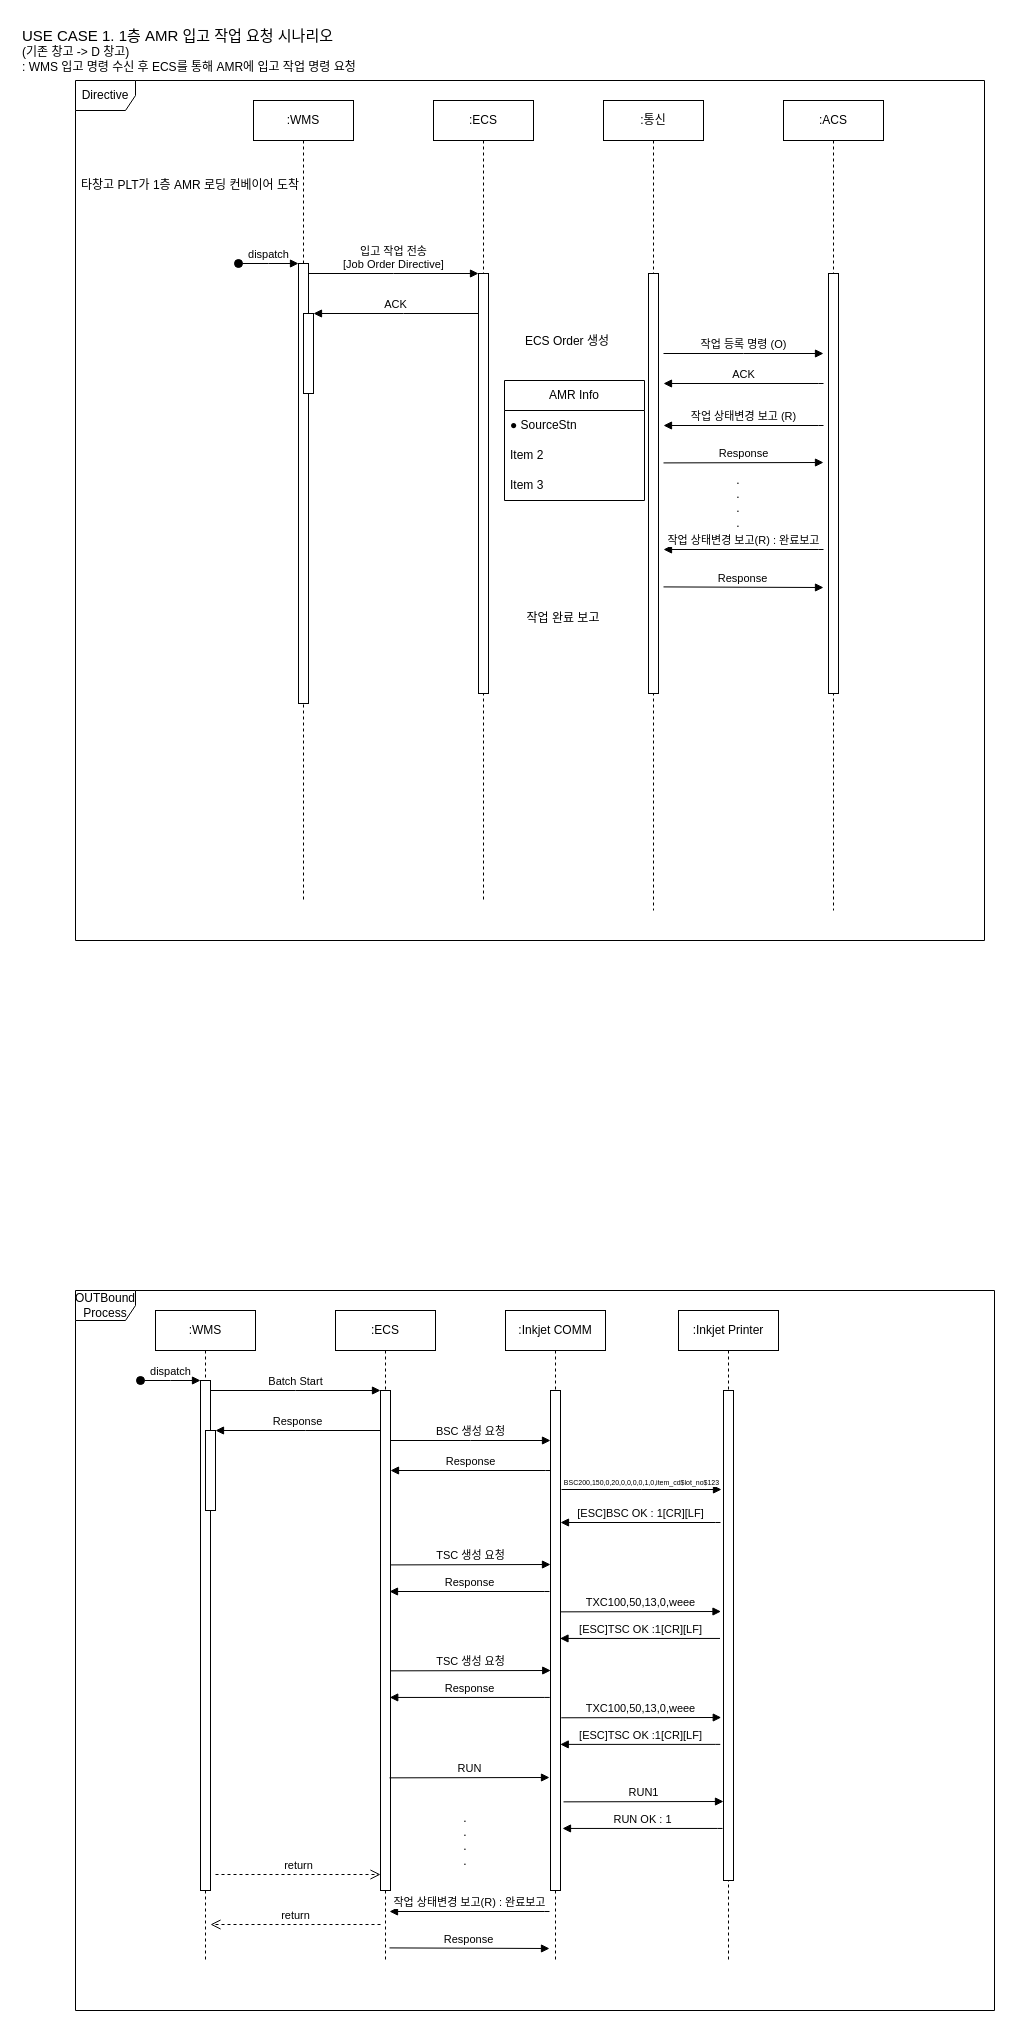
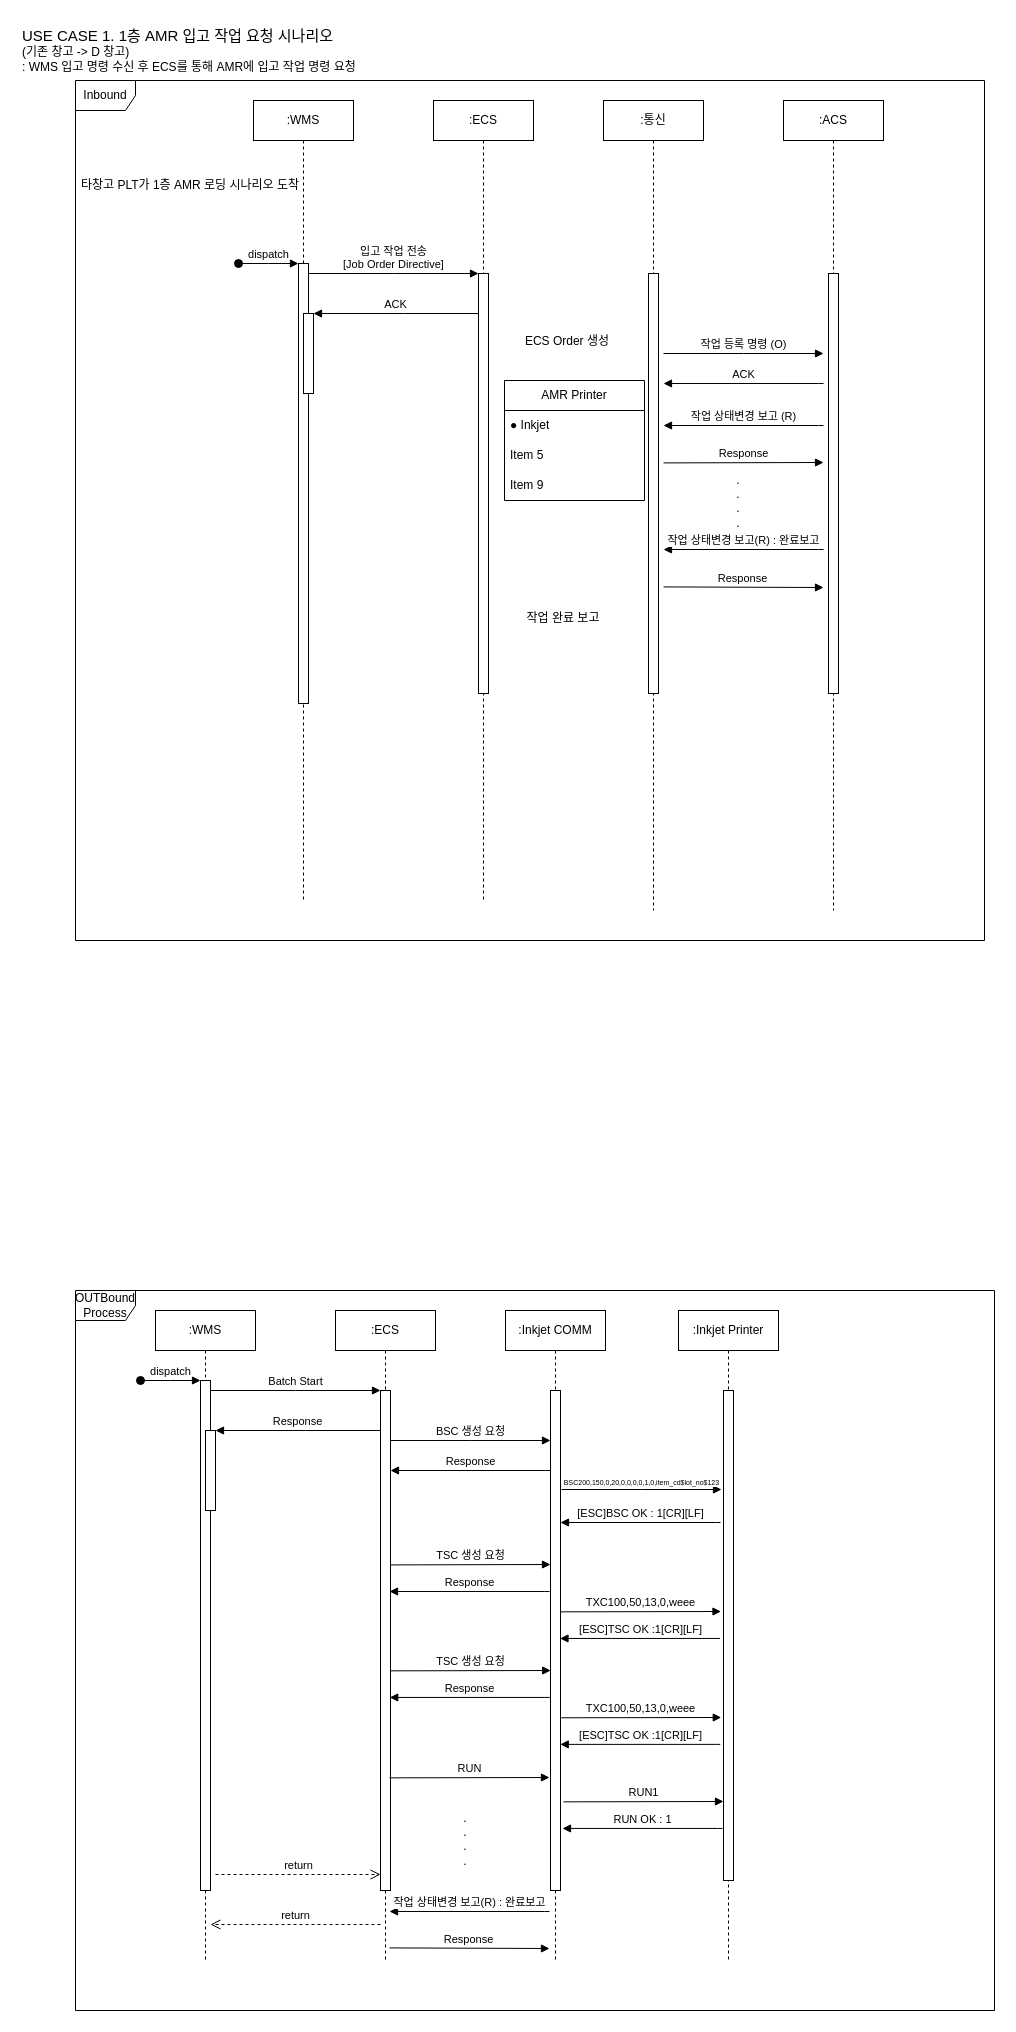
node "Directive": label "Directive" -> "Inbound"
node "타창고 PLT가 1층 AMR 로딩 컨베이어 도착": label "타창고 PLT가 1층 AMR 로딩 컨베이어 도착" -> "타창고 PLT가 1층 AMR 로딩 시나리오 도착"
node "AMR Info": label "AMR Info" -> "AMR Printer"
node "● SourceStn": label "● SourceStn" -> "● Inkjet"
node "Item 2": label "Item 2" -> "Item 5"
node "Item 3": label "Item 3" -> "Item 9"
